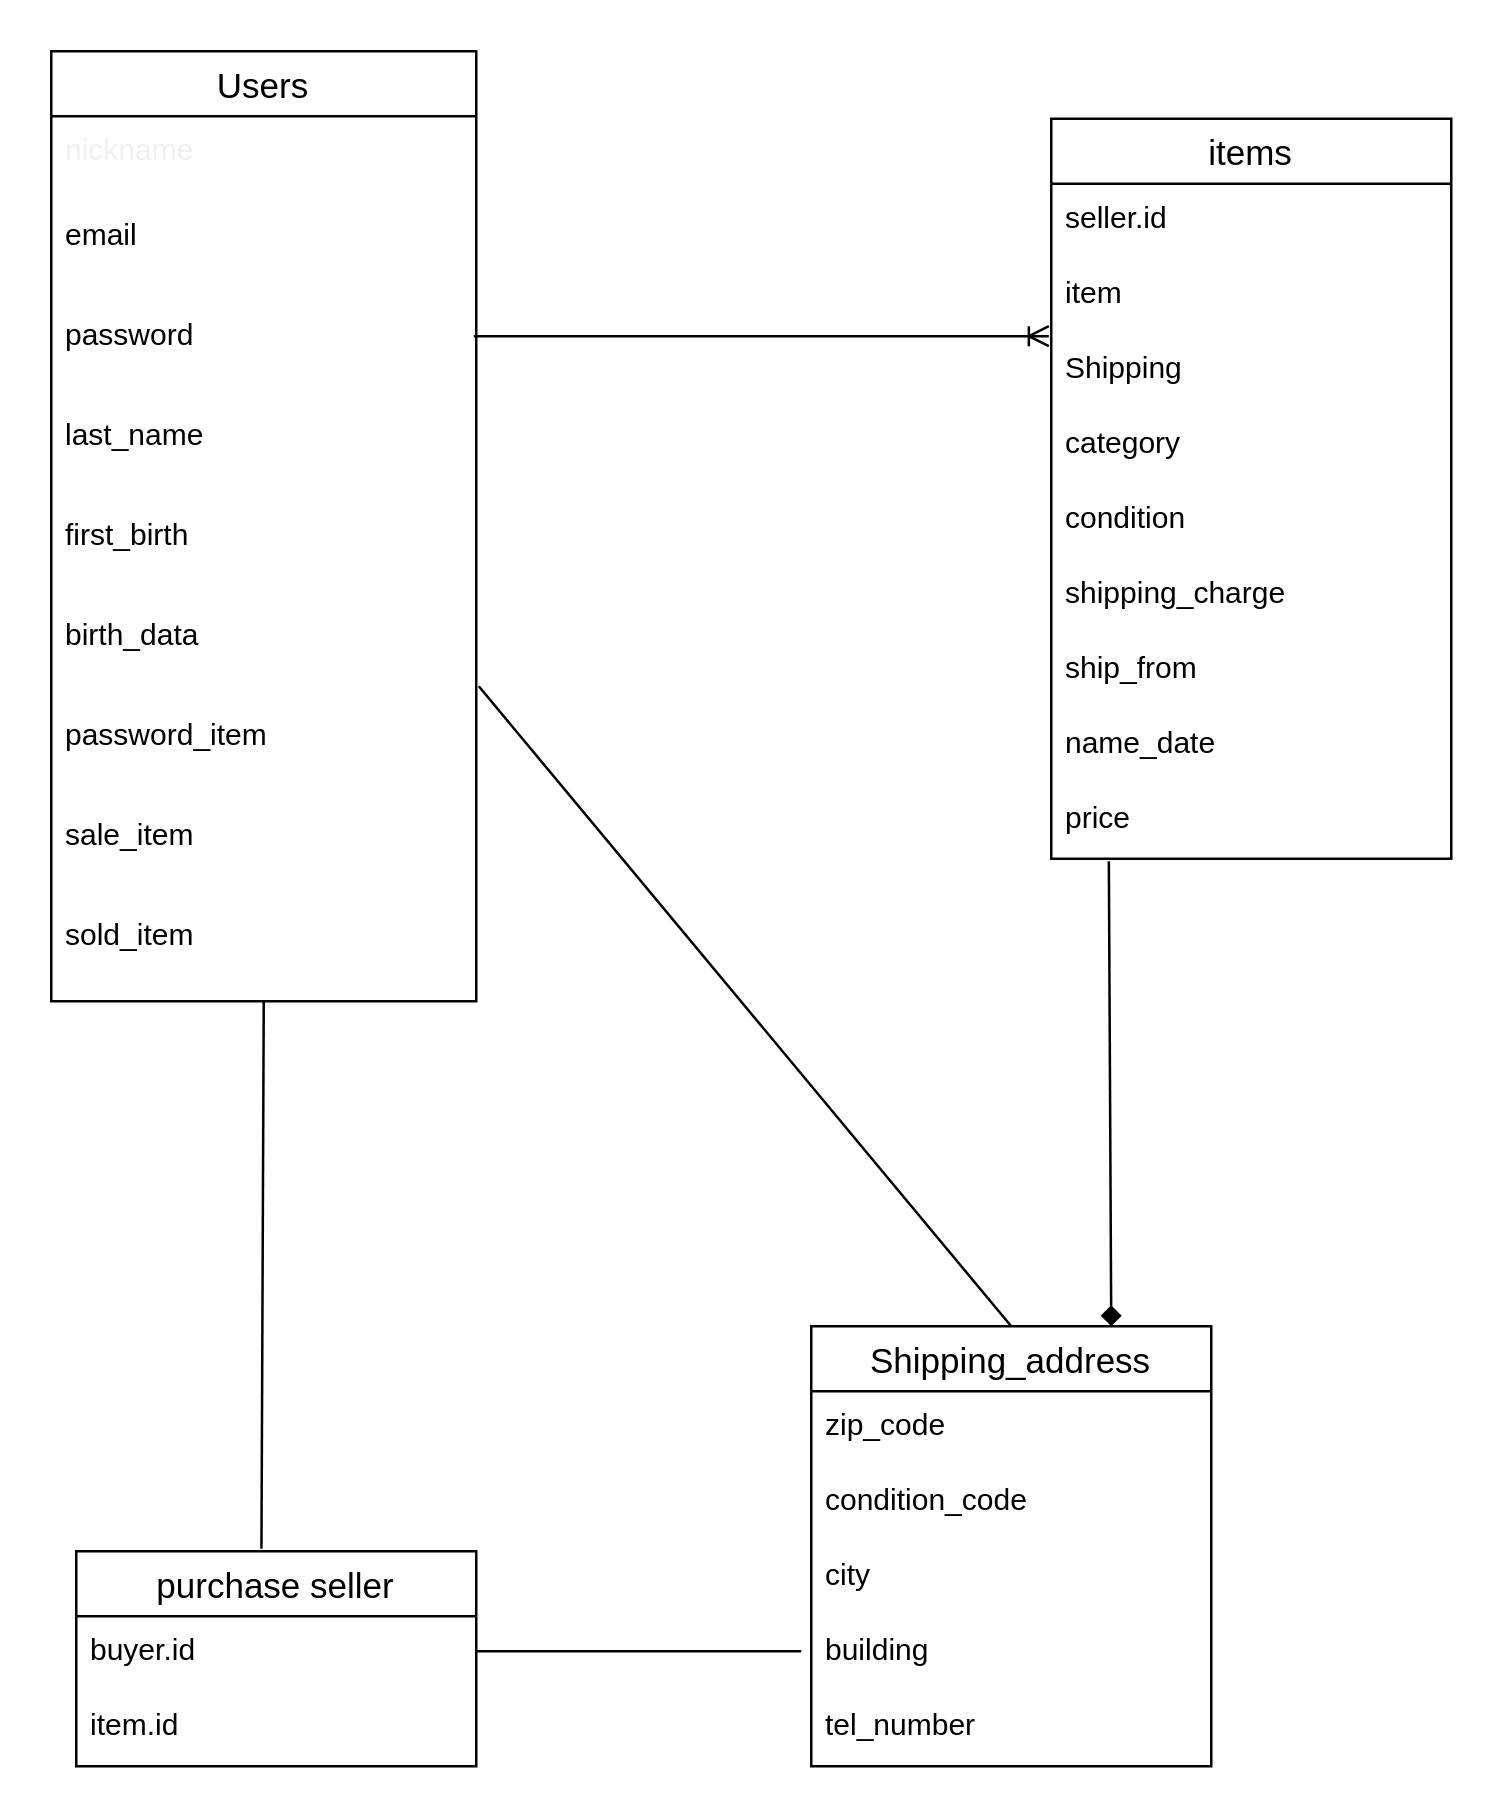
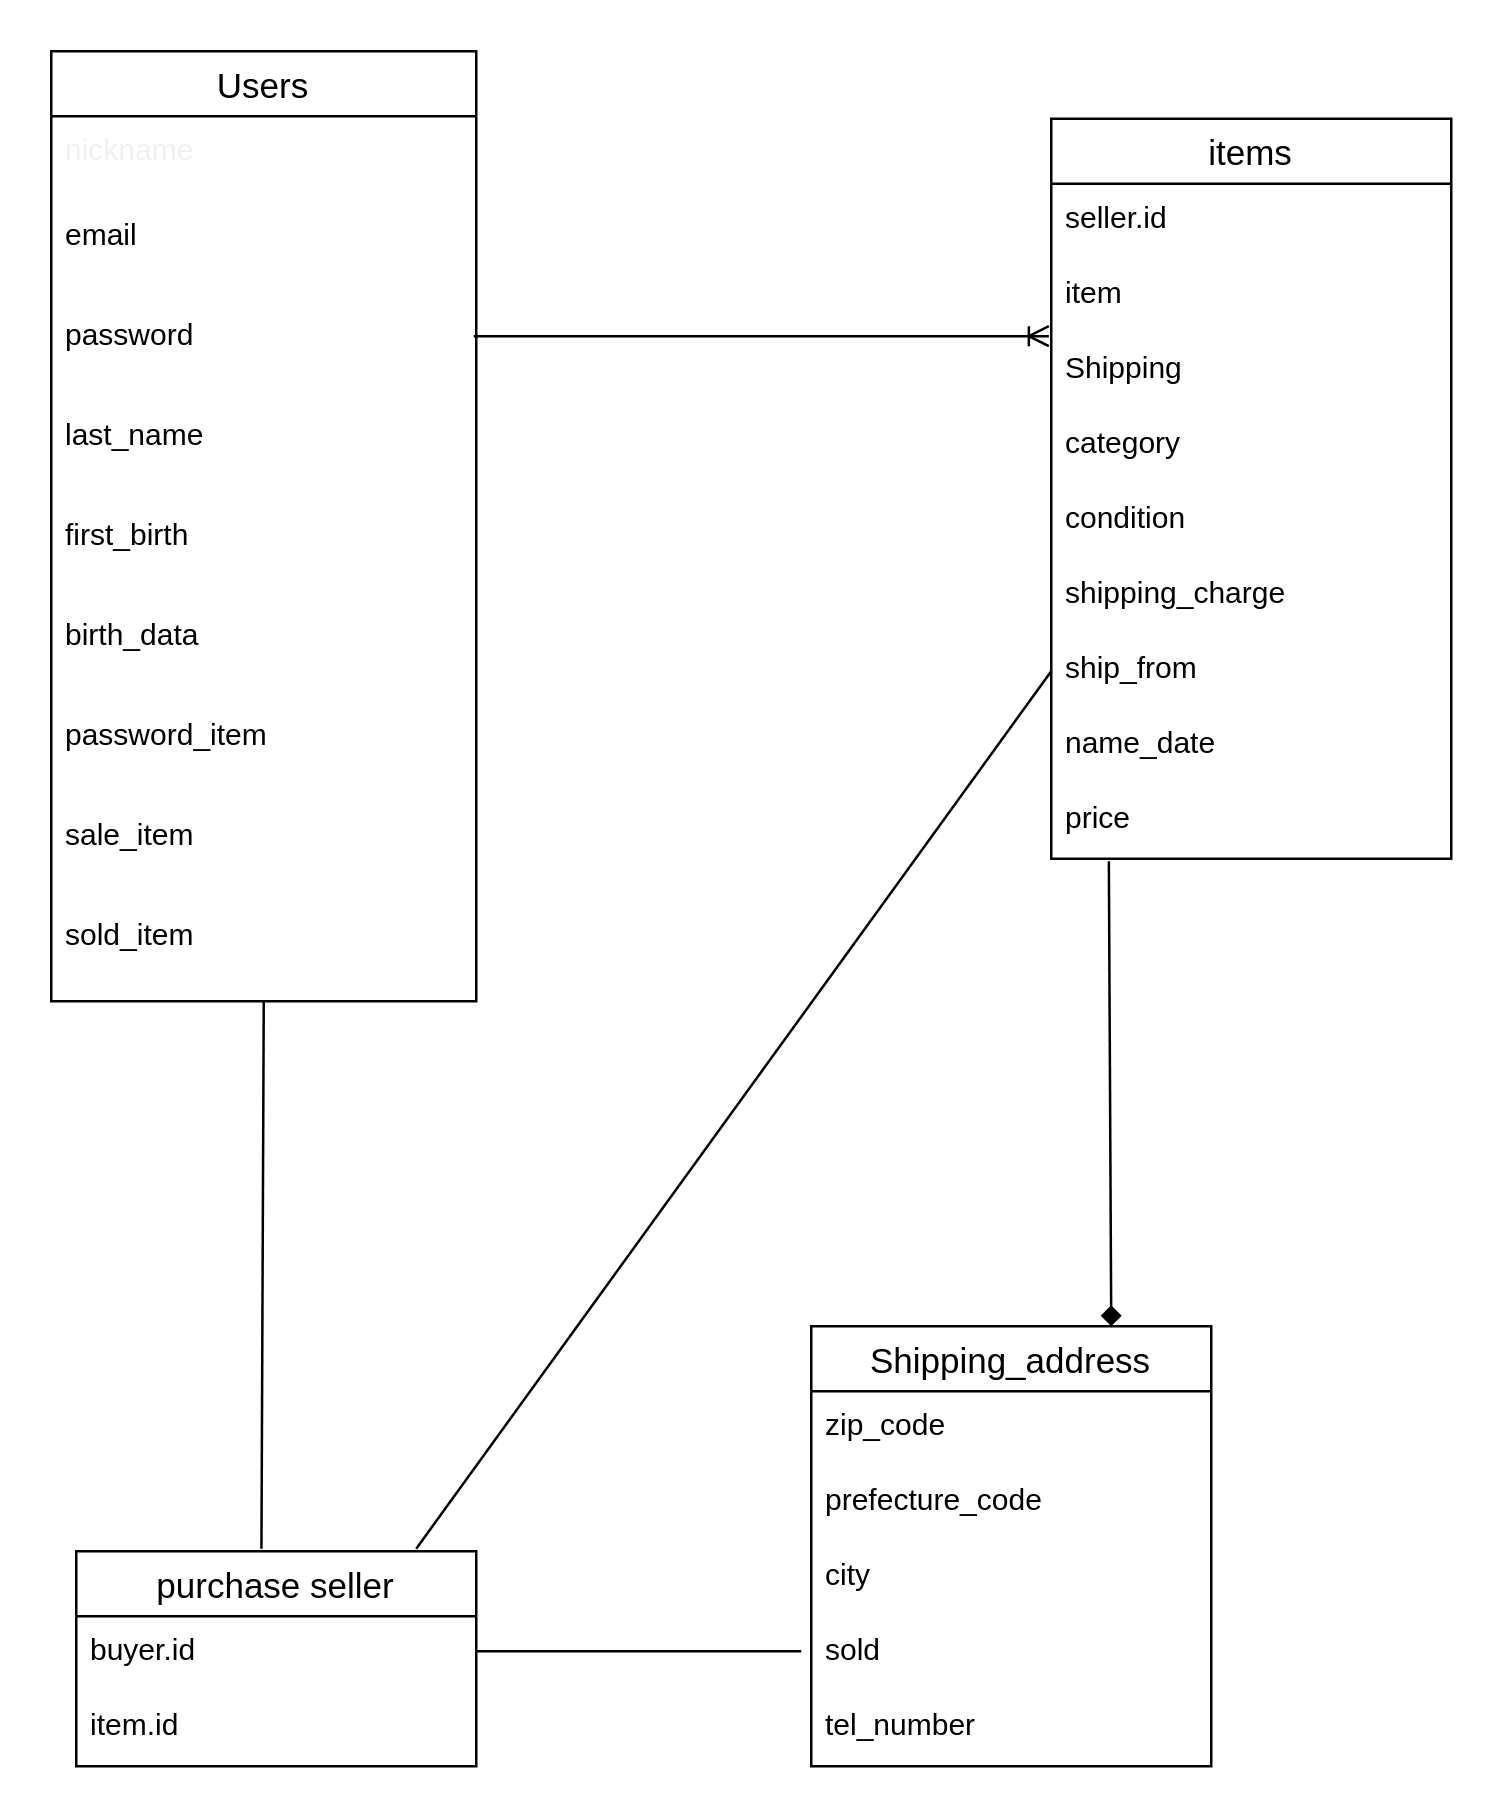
edge "birth_data" -- "Shipping_address": removed
edge "ship_from" -- "purchase seller": added
node "condition_code": label "condition_code" -> "prefecture_code"
node "building": label "building" -> "sold"
